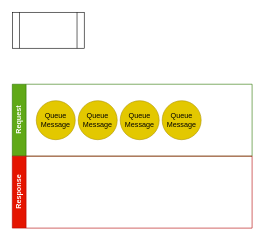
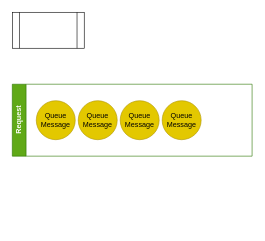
node "Response": removed
